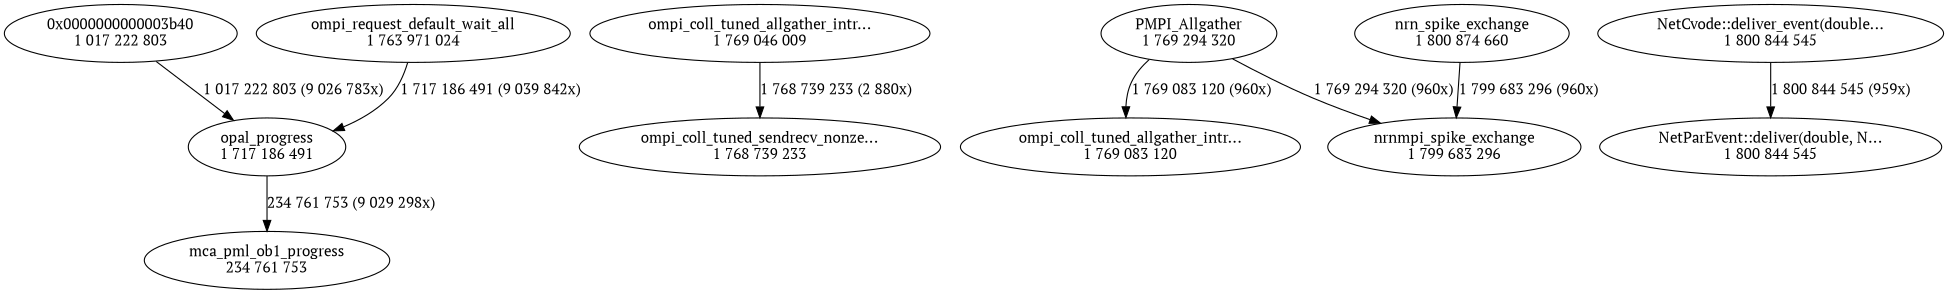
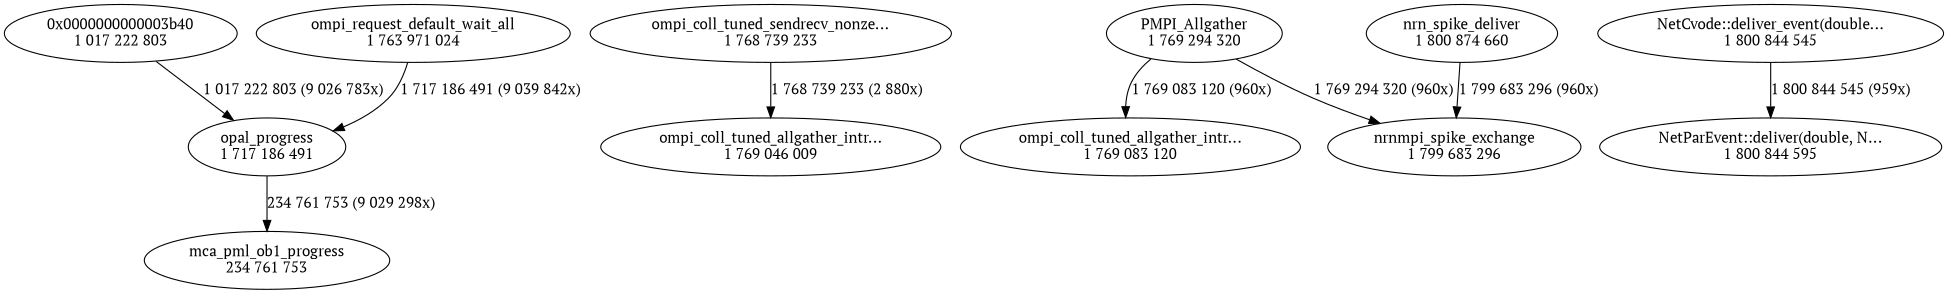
node "nrn_spike_exchange 1 800 874 660": label "nrn_spike_exchange 1 800 874 660" -> "nrn_spike_deliver 1 800 874 660"
edge "ompi_coll_tuned_allgather_intr... 1 769 046 009" -> "ompi_coll_tuned_sendrecv_nonze... 1 768 739 233": reversed
node "NetParEvent::deliver(double, N... 1 800 844 545": label "NetParEvent::deliver(double, N... 1 800 844 545" -> "NetParEvent::deliver(double, N... 1 800 844 595"
